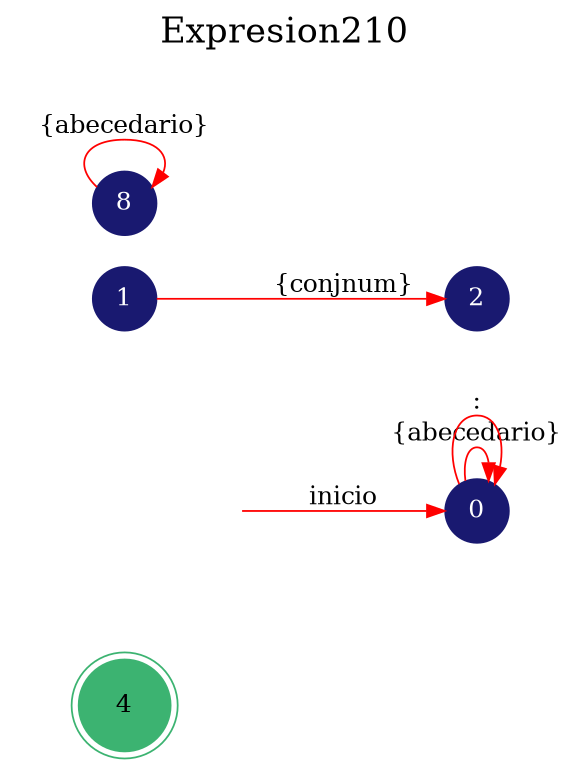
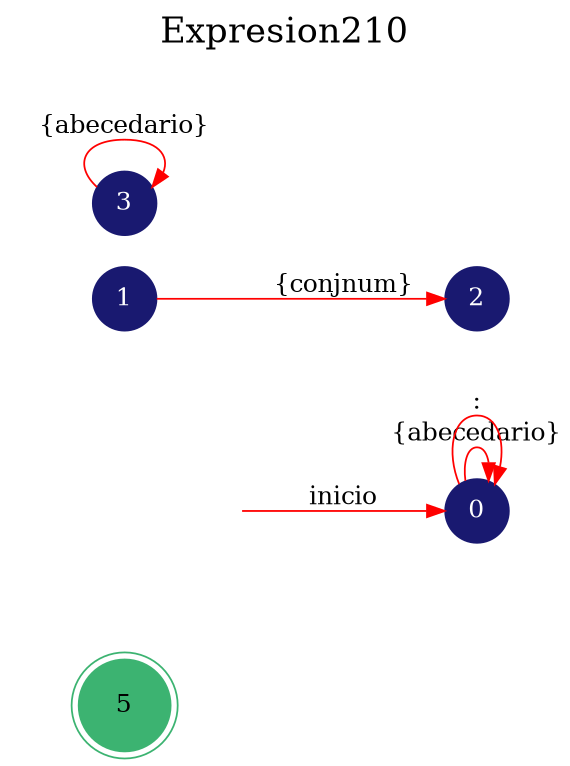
node "8": label "8" -> "3"
node "4": label "4" -> "5"
